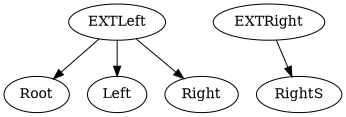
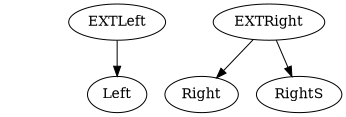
edge "EXTLeft" -> "Right": now "EXTRight" -> "Right"
node "Root": removed
